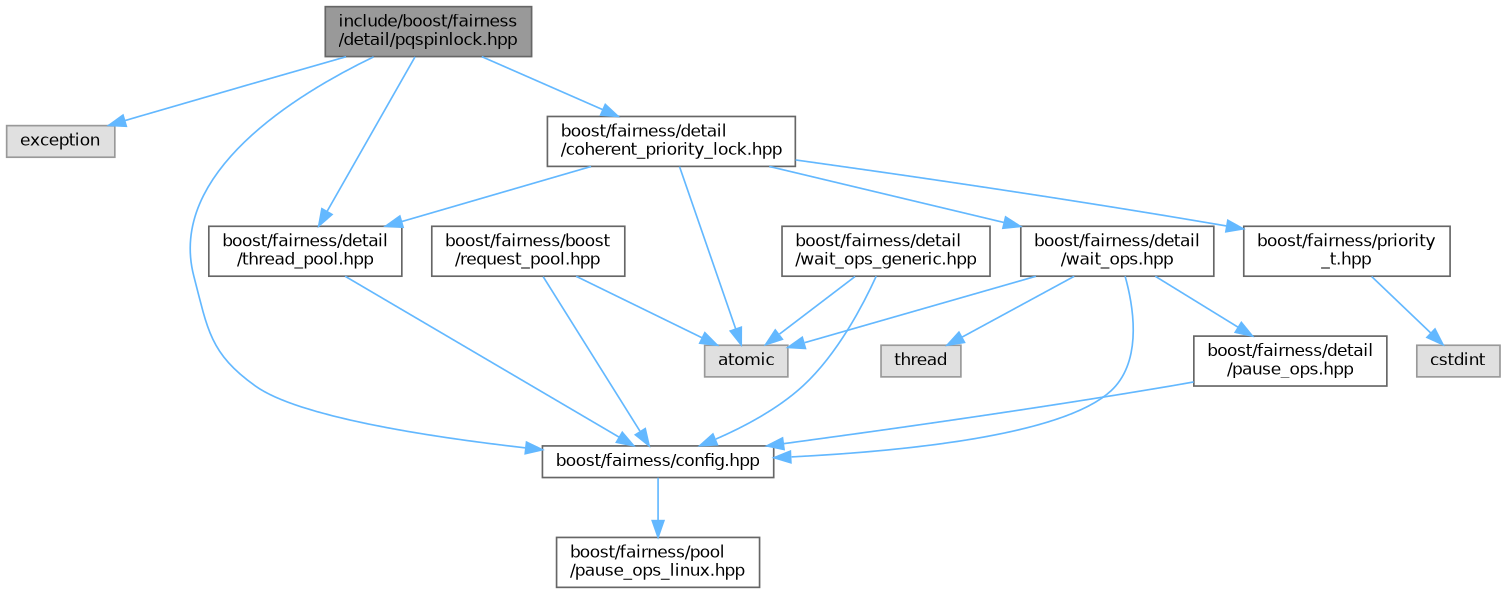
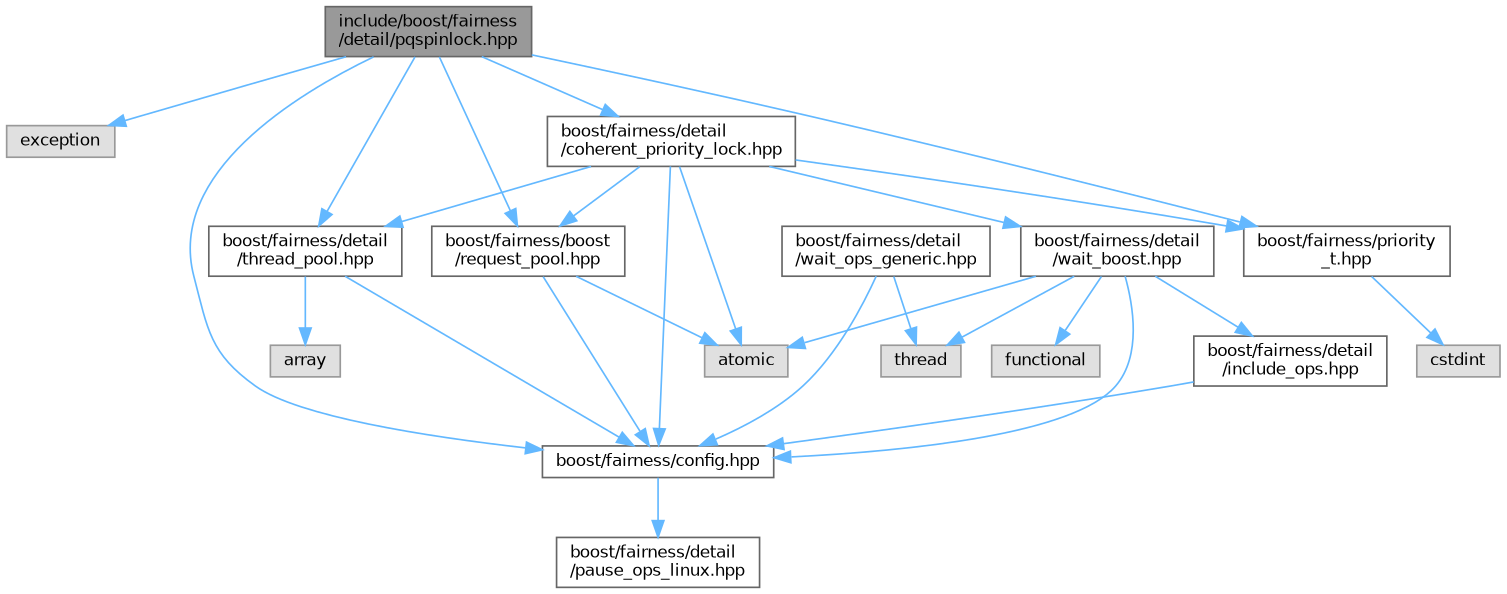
edge "include/boost/fairness /detail/pqspinlock.hpp" -> "boost/fairness/boost /request_pool.hpp": added
edge "include/boost/fairness /detail/pqspinlock.hpp" -> "boost/fairness/priority _t.hpp": added
edge "boost/fairness/detail /coherent_priority_lock.hpp" -> "boost/fairness/boost /request_pool.hpp": added
node "boost/fairness/detail /wait_ops.hpp": label "boost/fairness/detail /wait_ops.hpp" -> "boost/fairness/detail /wait_boost.hpp"
edge "boost/fairness/detail /coherent_priority_lock.hpp" -> "boost/fairness/config.hpp": added
edge "boost/fairness/detail /wait_ops_generic.hpp" -> "atomic": now "boost/fairness/detail /wait_ops_generic.hpp" -> "thread"
node "array": added
node "functional": added
node "boost/fairness/detail /pause_ops.hpp": label "boost/fairness/detail /pause_ops.hpp" -> "boost/fairness/detail /include_ops.hpp"
node "boost/fairness/pool /pause_ops_linux.hpp": label "boost/fairness/pool /pause_ops_linux.hpp" -> "boost/fairness/detail /pause_ops_linux.hpp"
